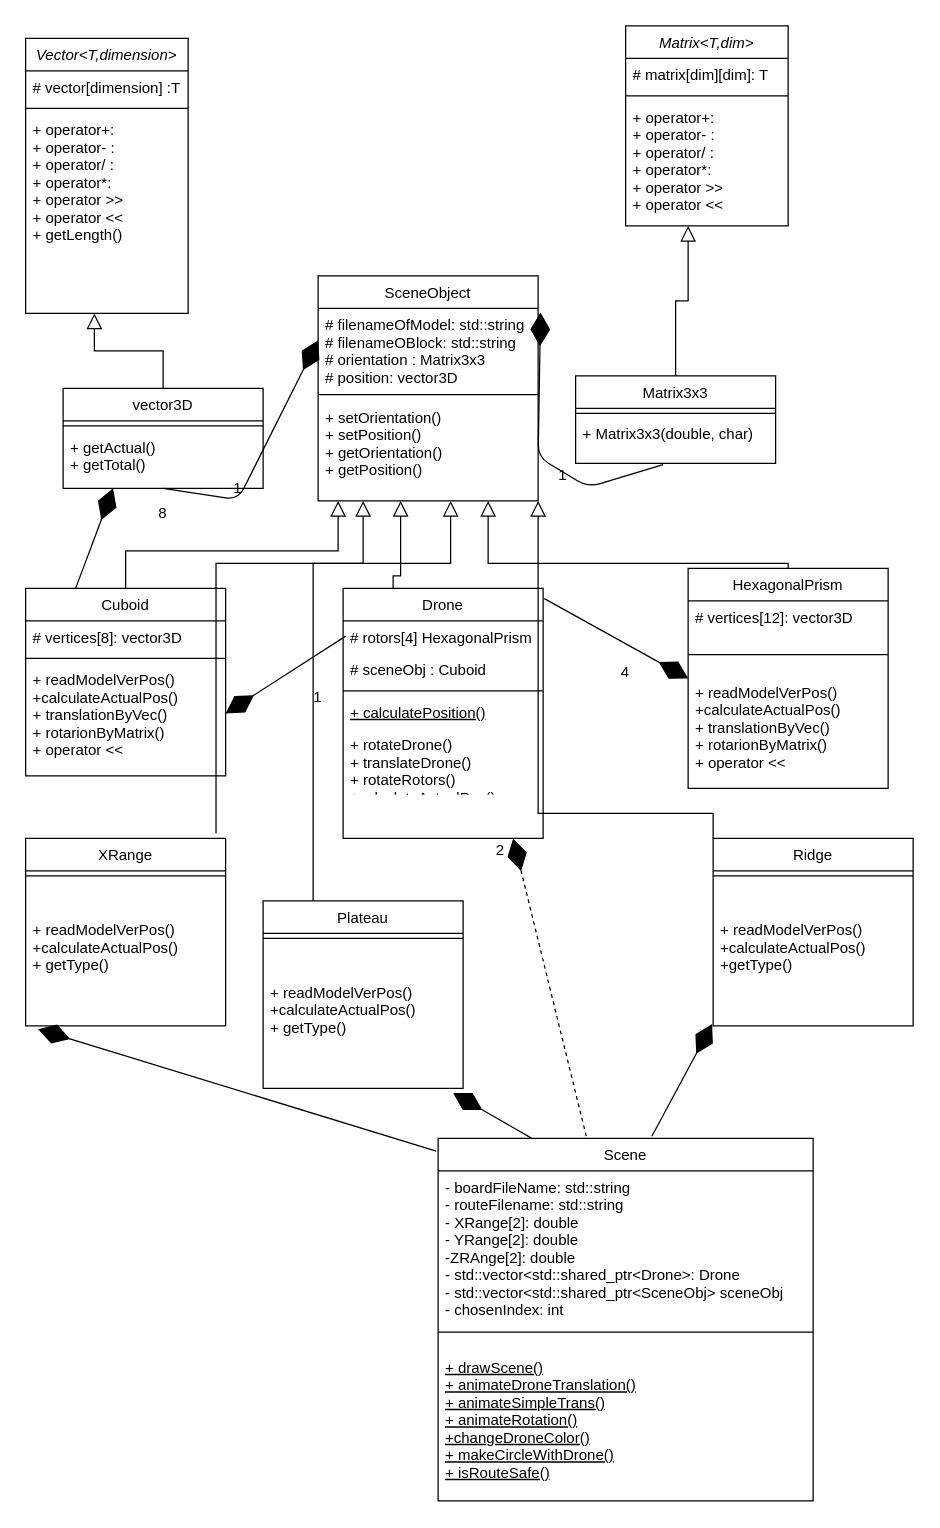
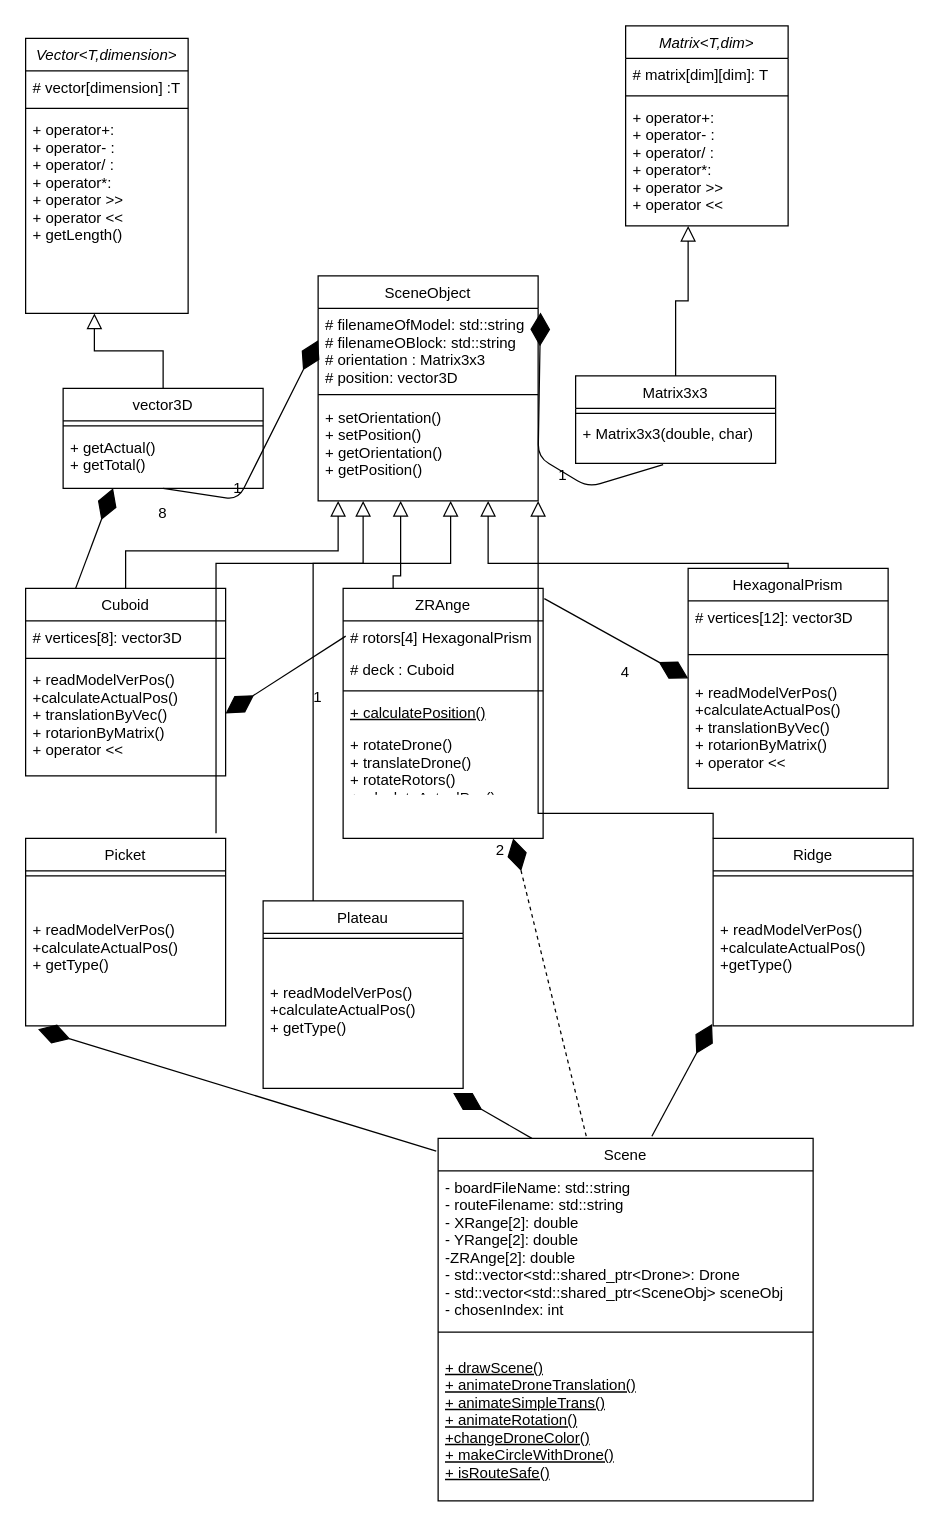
node "Drone": label "Drone" -> "ZRAnge"
node "# sceneObj : Cuboid": label "# sceneObj : Cuboid" -> "# deck : Cuboid"
node "XRange": label "XRange" -> "Picket"
